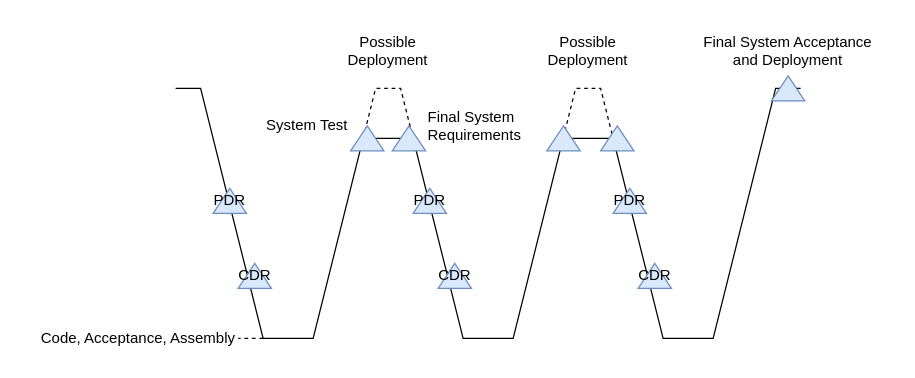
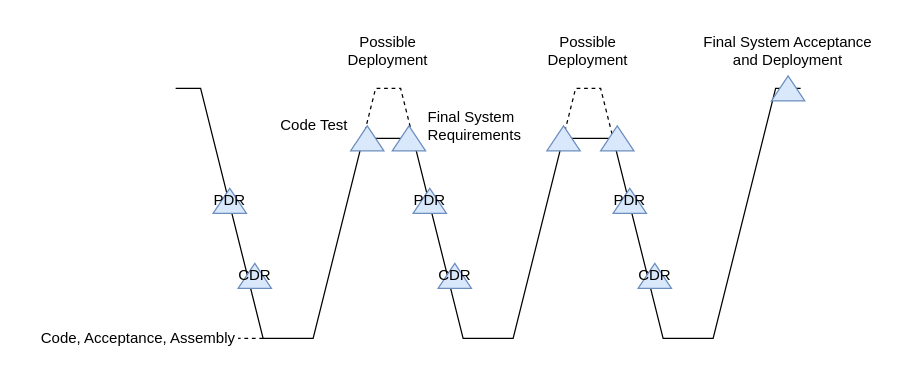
node "System Test": label "System Test" -> "Code Test"
